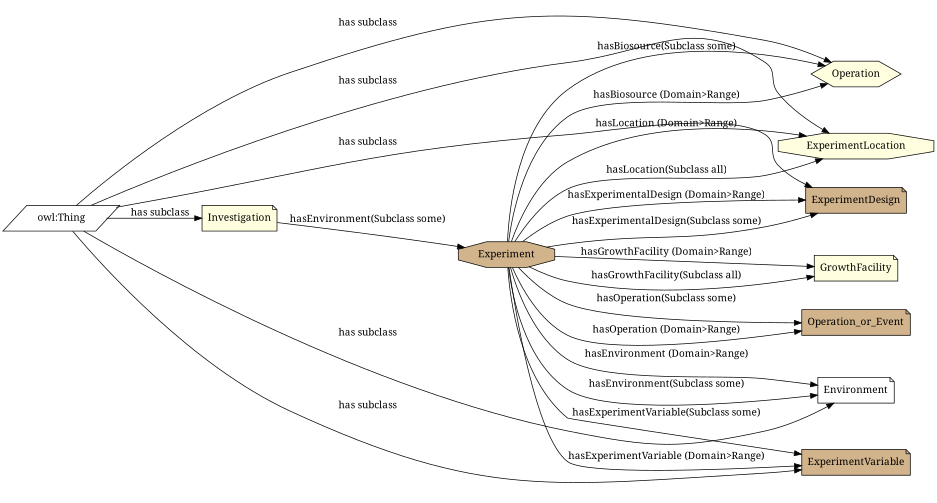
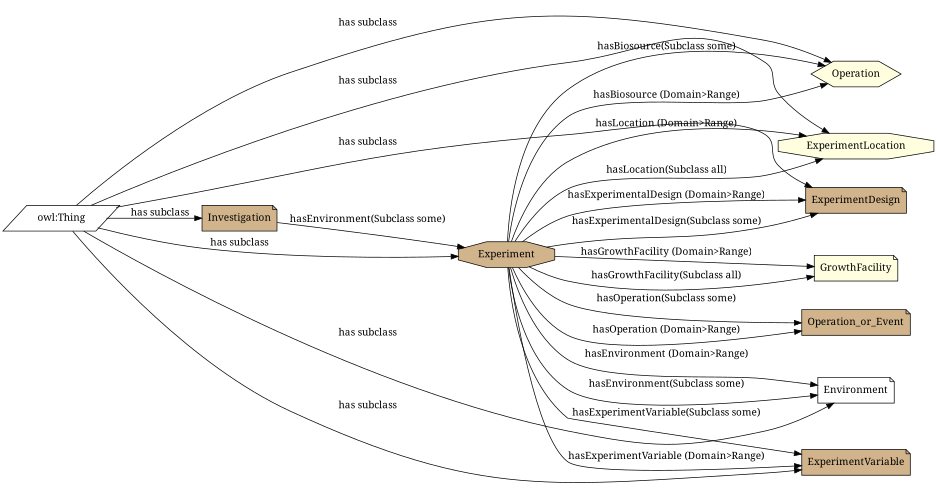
node "Investigation": fillcolor lightyellow -> tan
edge "owl:Thing" -> "Experiment": added, label "has subclass"
